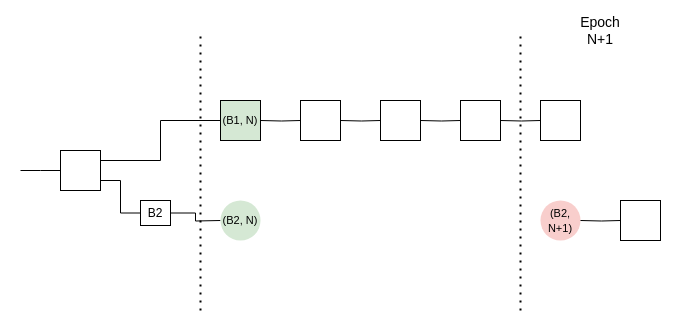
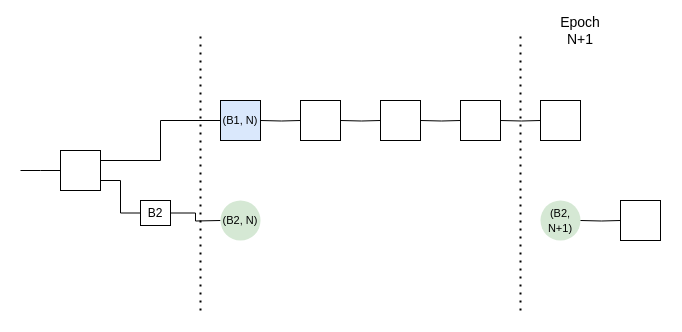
node "Epoch N+1": moved (601, 31) -> (581, 31)
node "(B1, N)": fillcolor #d5e8d4 -> #dae8fc
node "(B2, N+1)": fillcolor #f8cecc -> #d5e8d4
